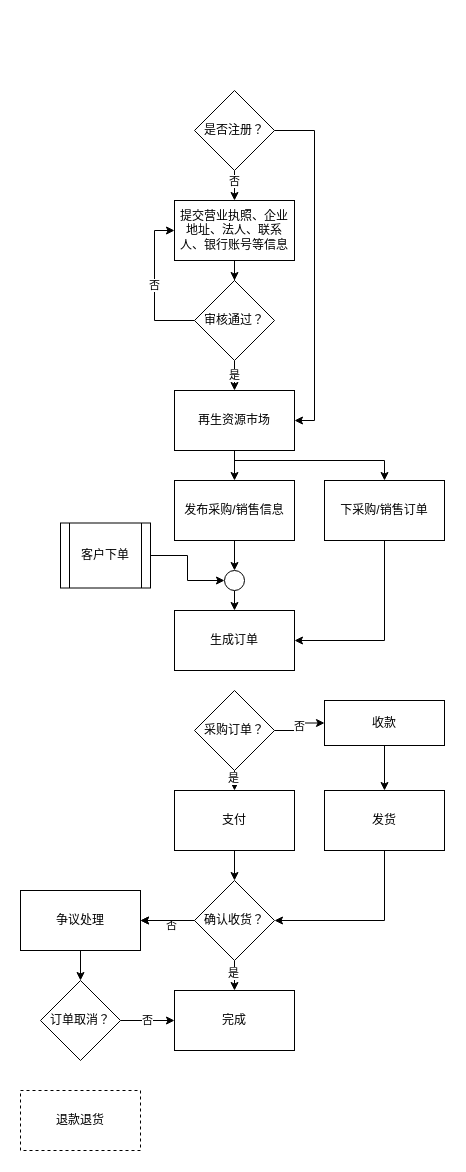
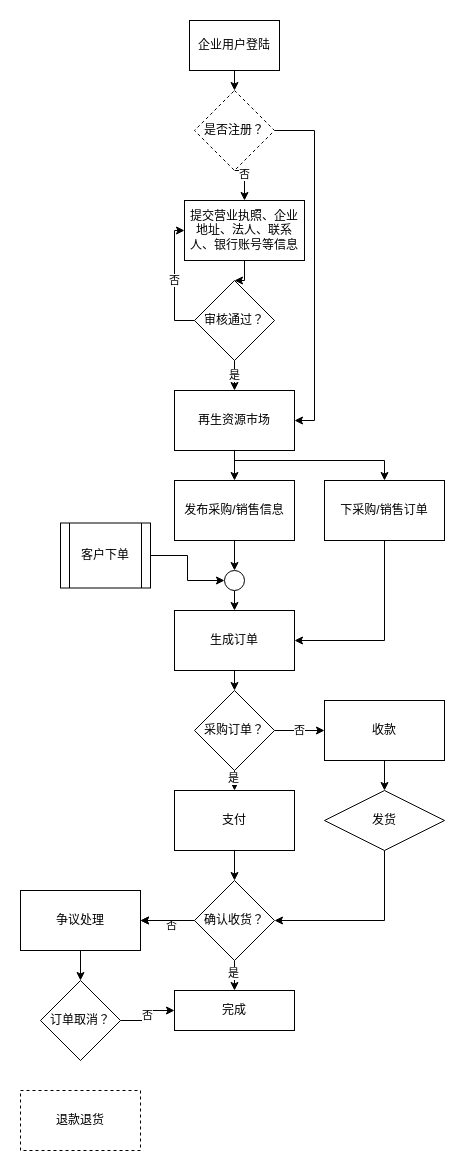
node "企业用户登陆": added
edge "企业用户登陆" -> "是否注册？": added
node "是否注册？": style solid -> dashed
node "提交营业执照、企业地址、法人、联系人、银行账号等信息": moved (235, 231) -> (245, 231)
edge "生成订单" -> "采购订单？": added
node "收款": size 120x45 -> 120x60
node "发货": shape rectangle -> diamond
node "完成": size 120x60 -> 120x40
